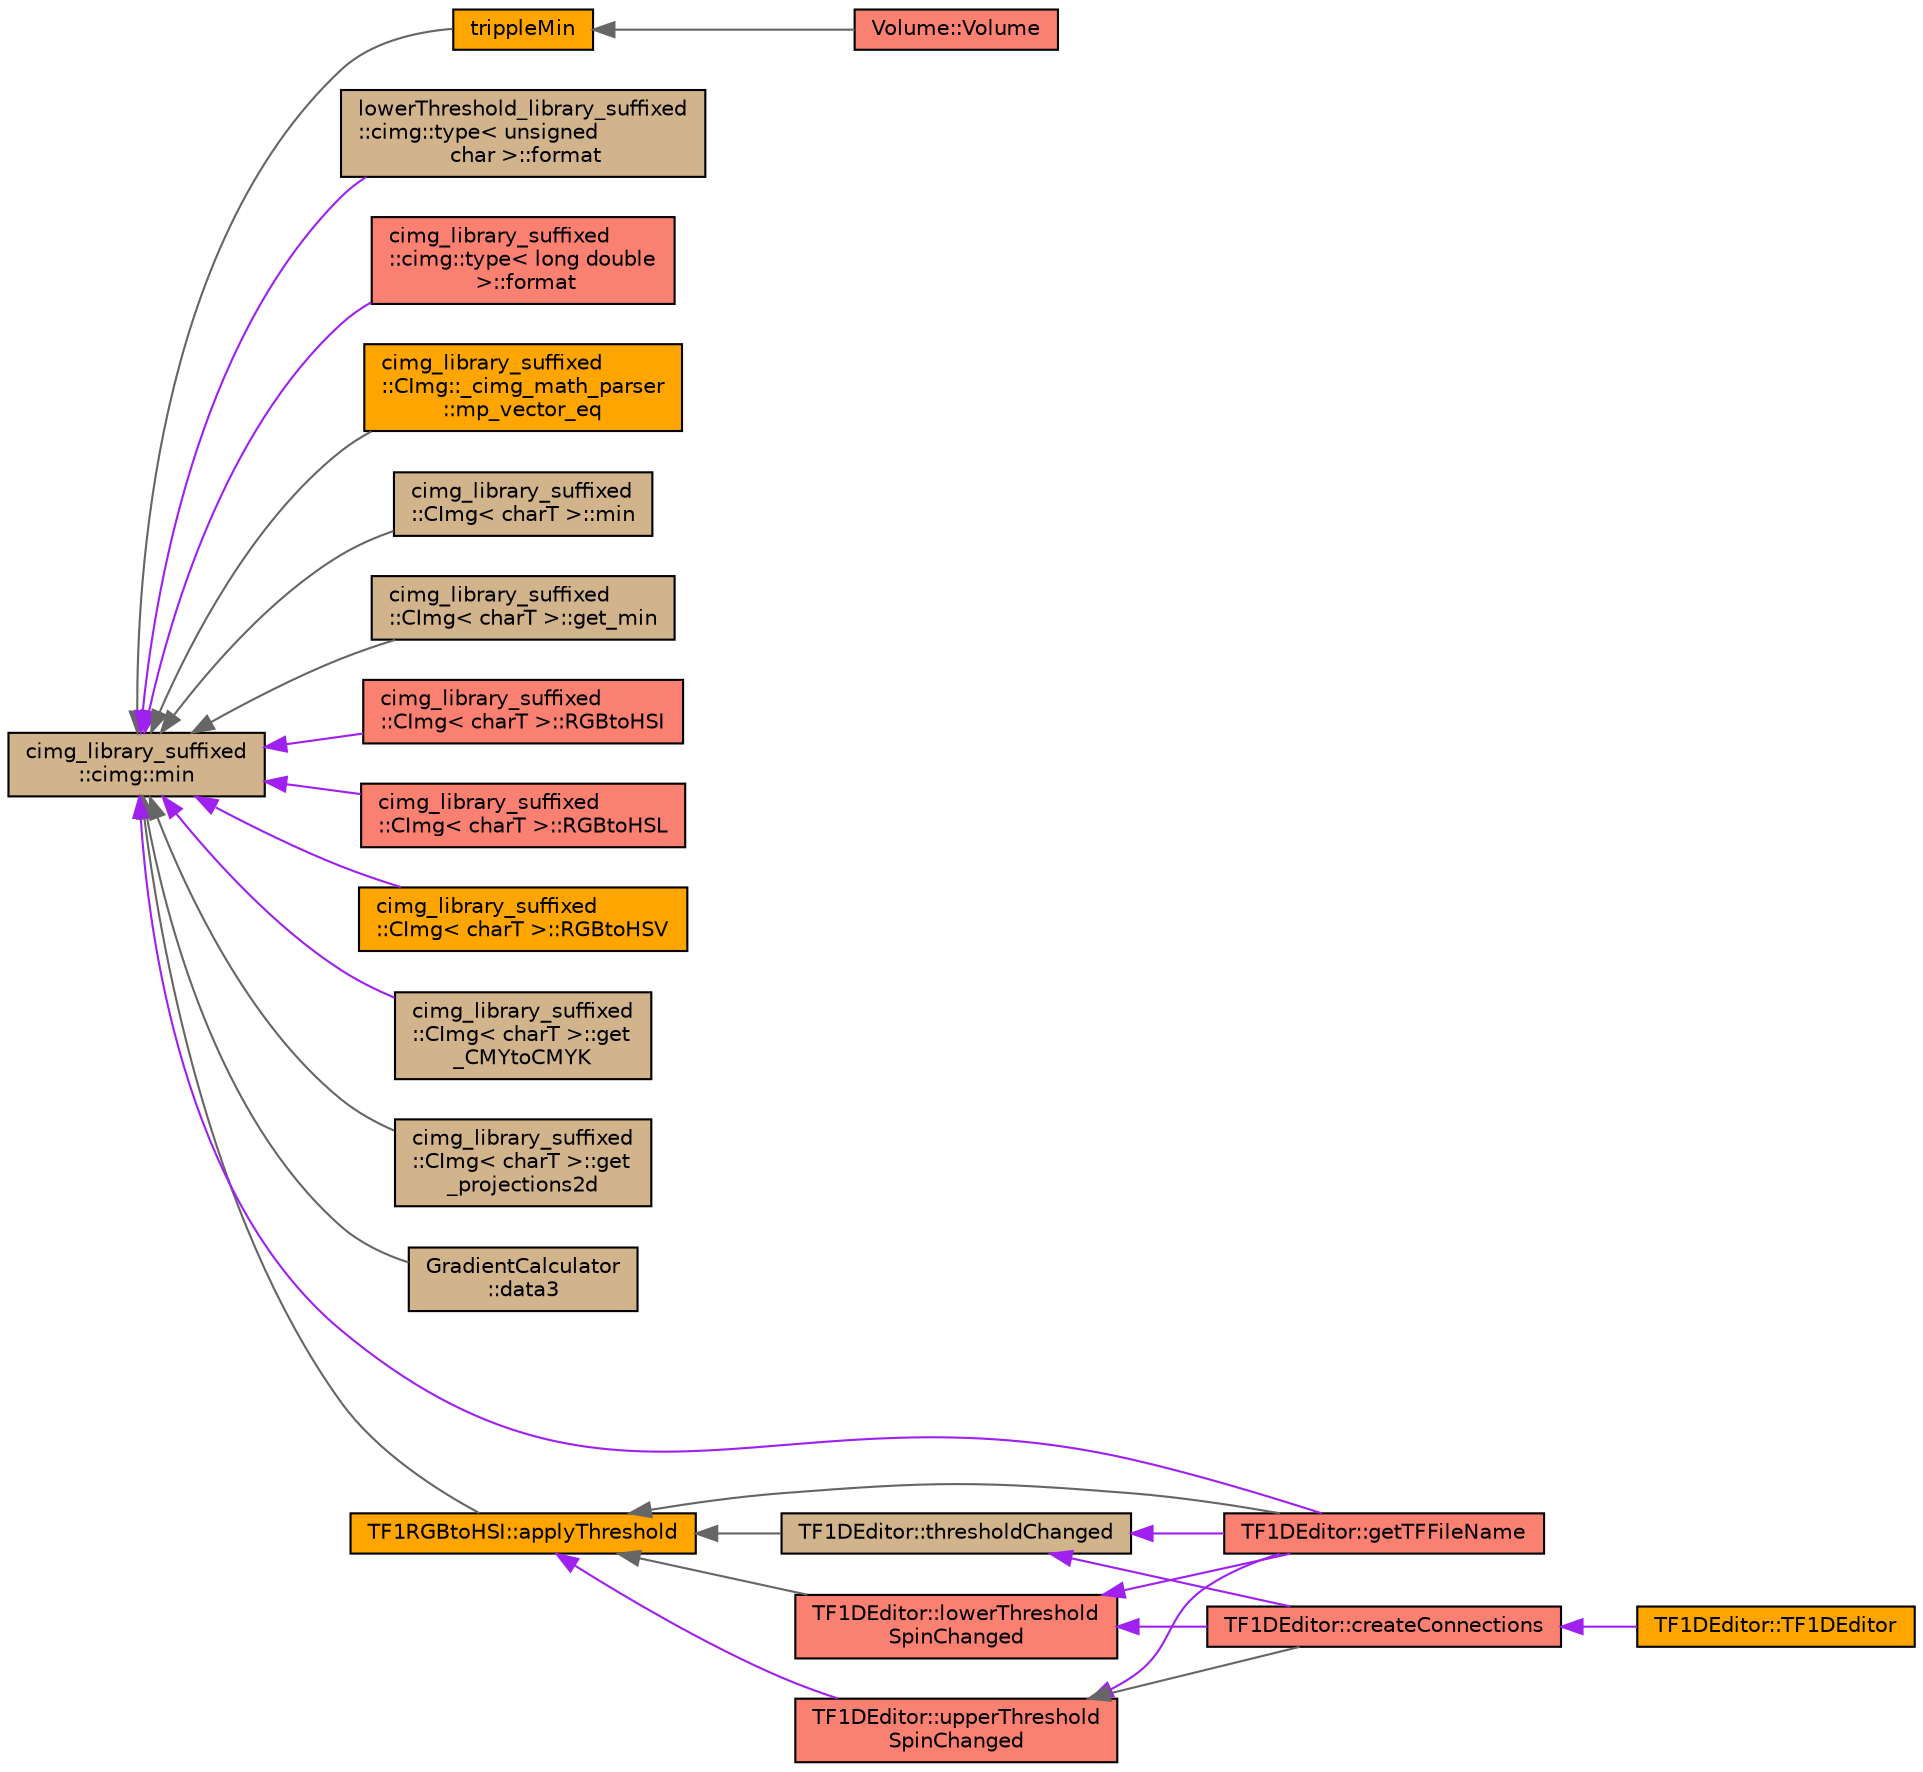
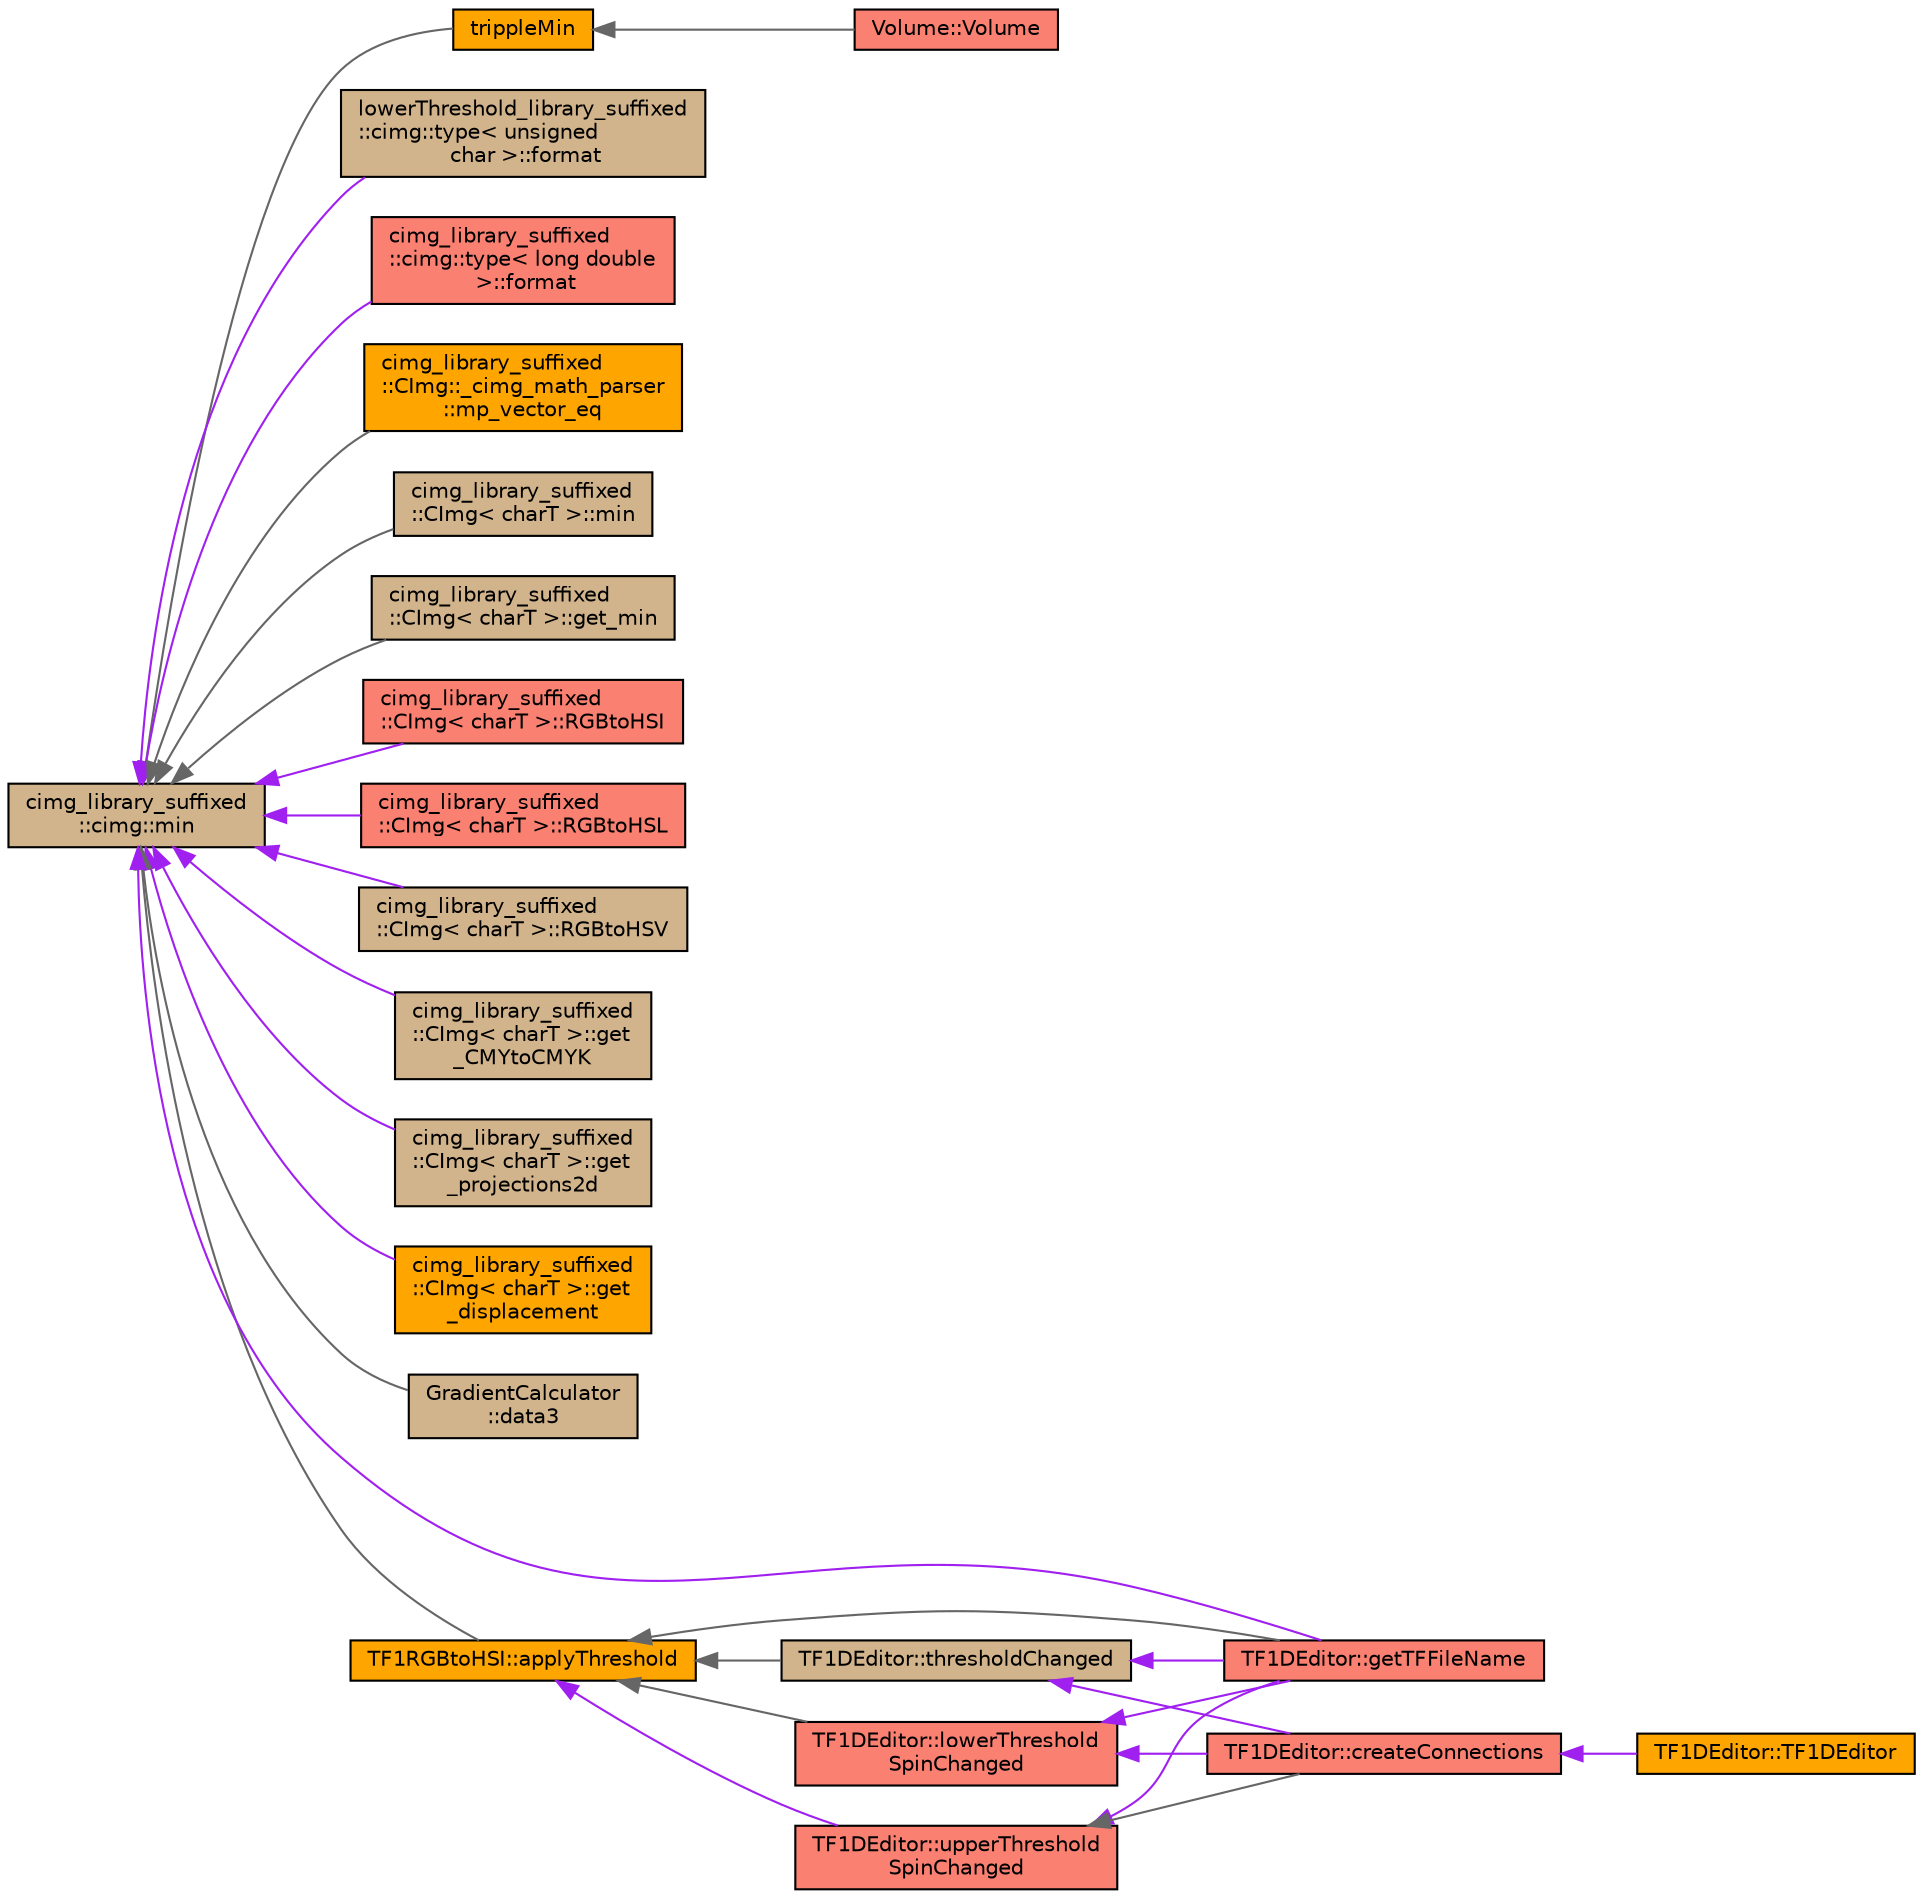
node "cimg_library_suffixed ::CImg< charT >::RGBtoHSV": fillcolor orange -> tan
edge "cimg_library_suffixed ::CImg< charT >::get _projections2d" -> "cimg_library_suffixed ::cimg::min": color gray40 -> purple
node "cimg_library_suffixed ::CImg< charT >::get _displacement": added
